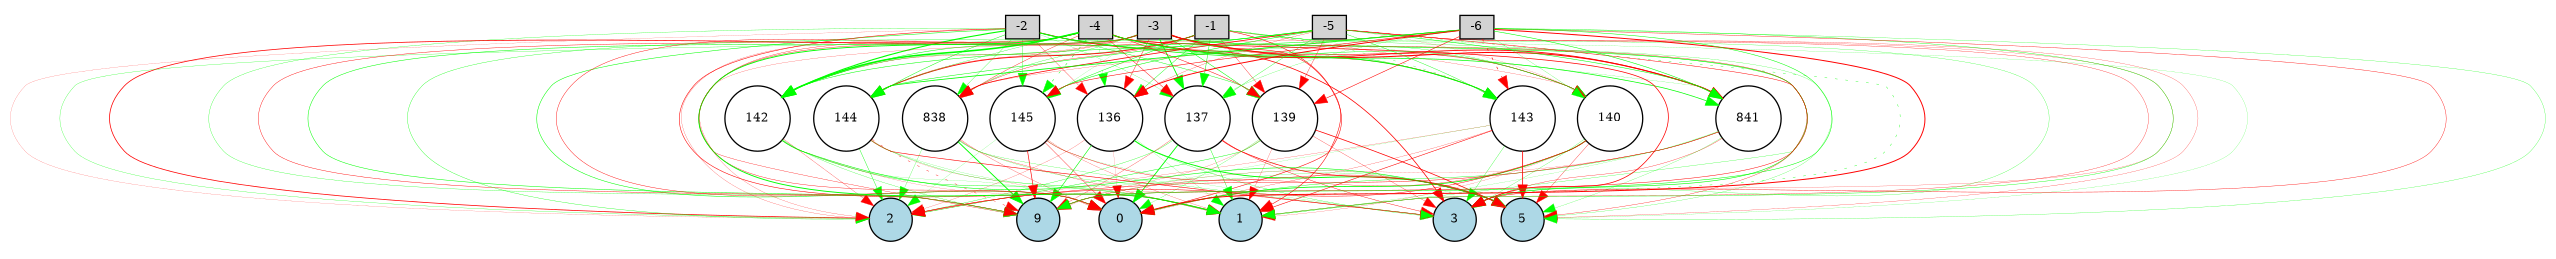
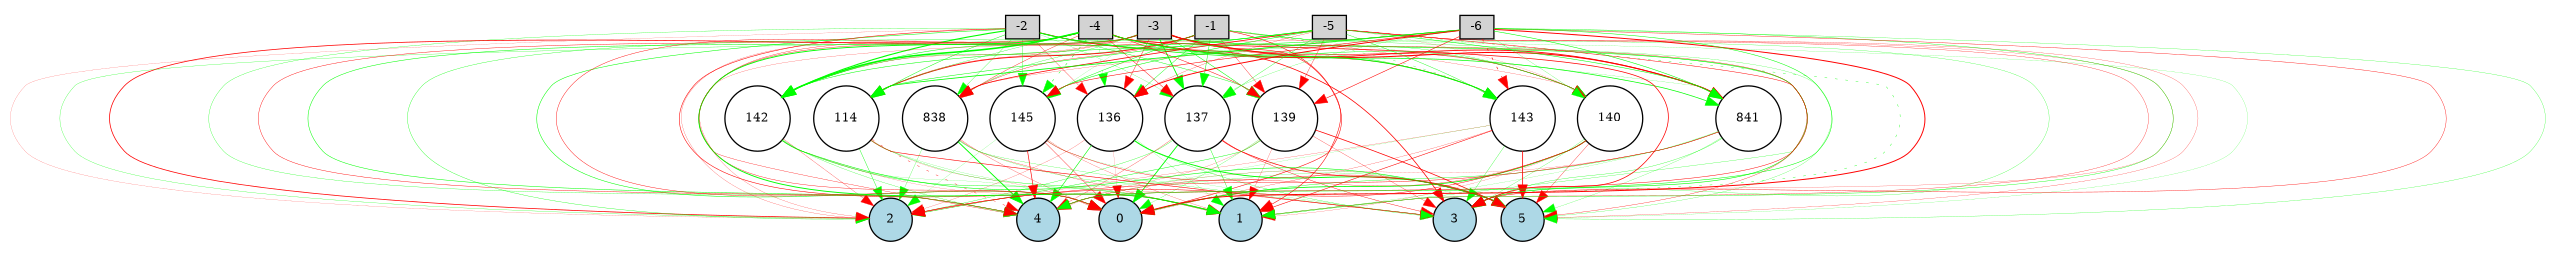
node "144": label "144" -> "114"
edge "841" -> "3": color red -> green
node "9": label "9" -> "4"
